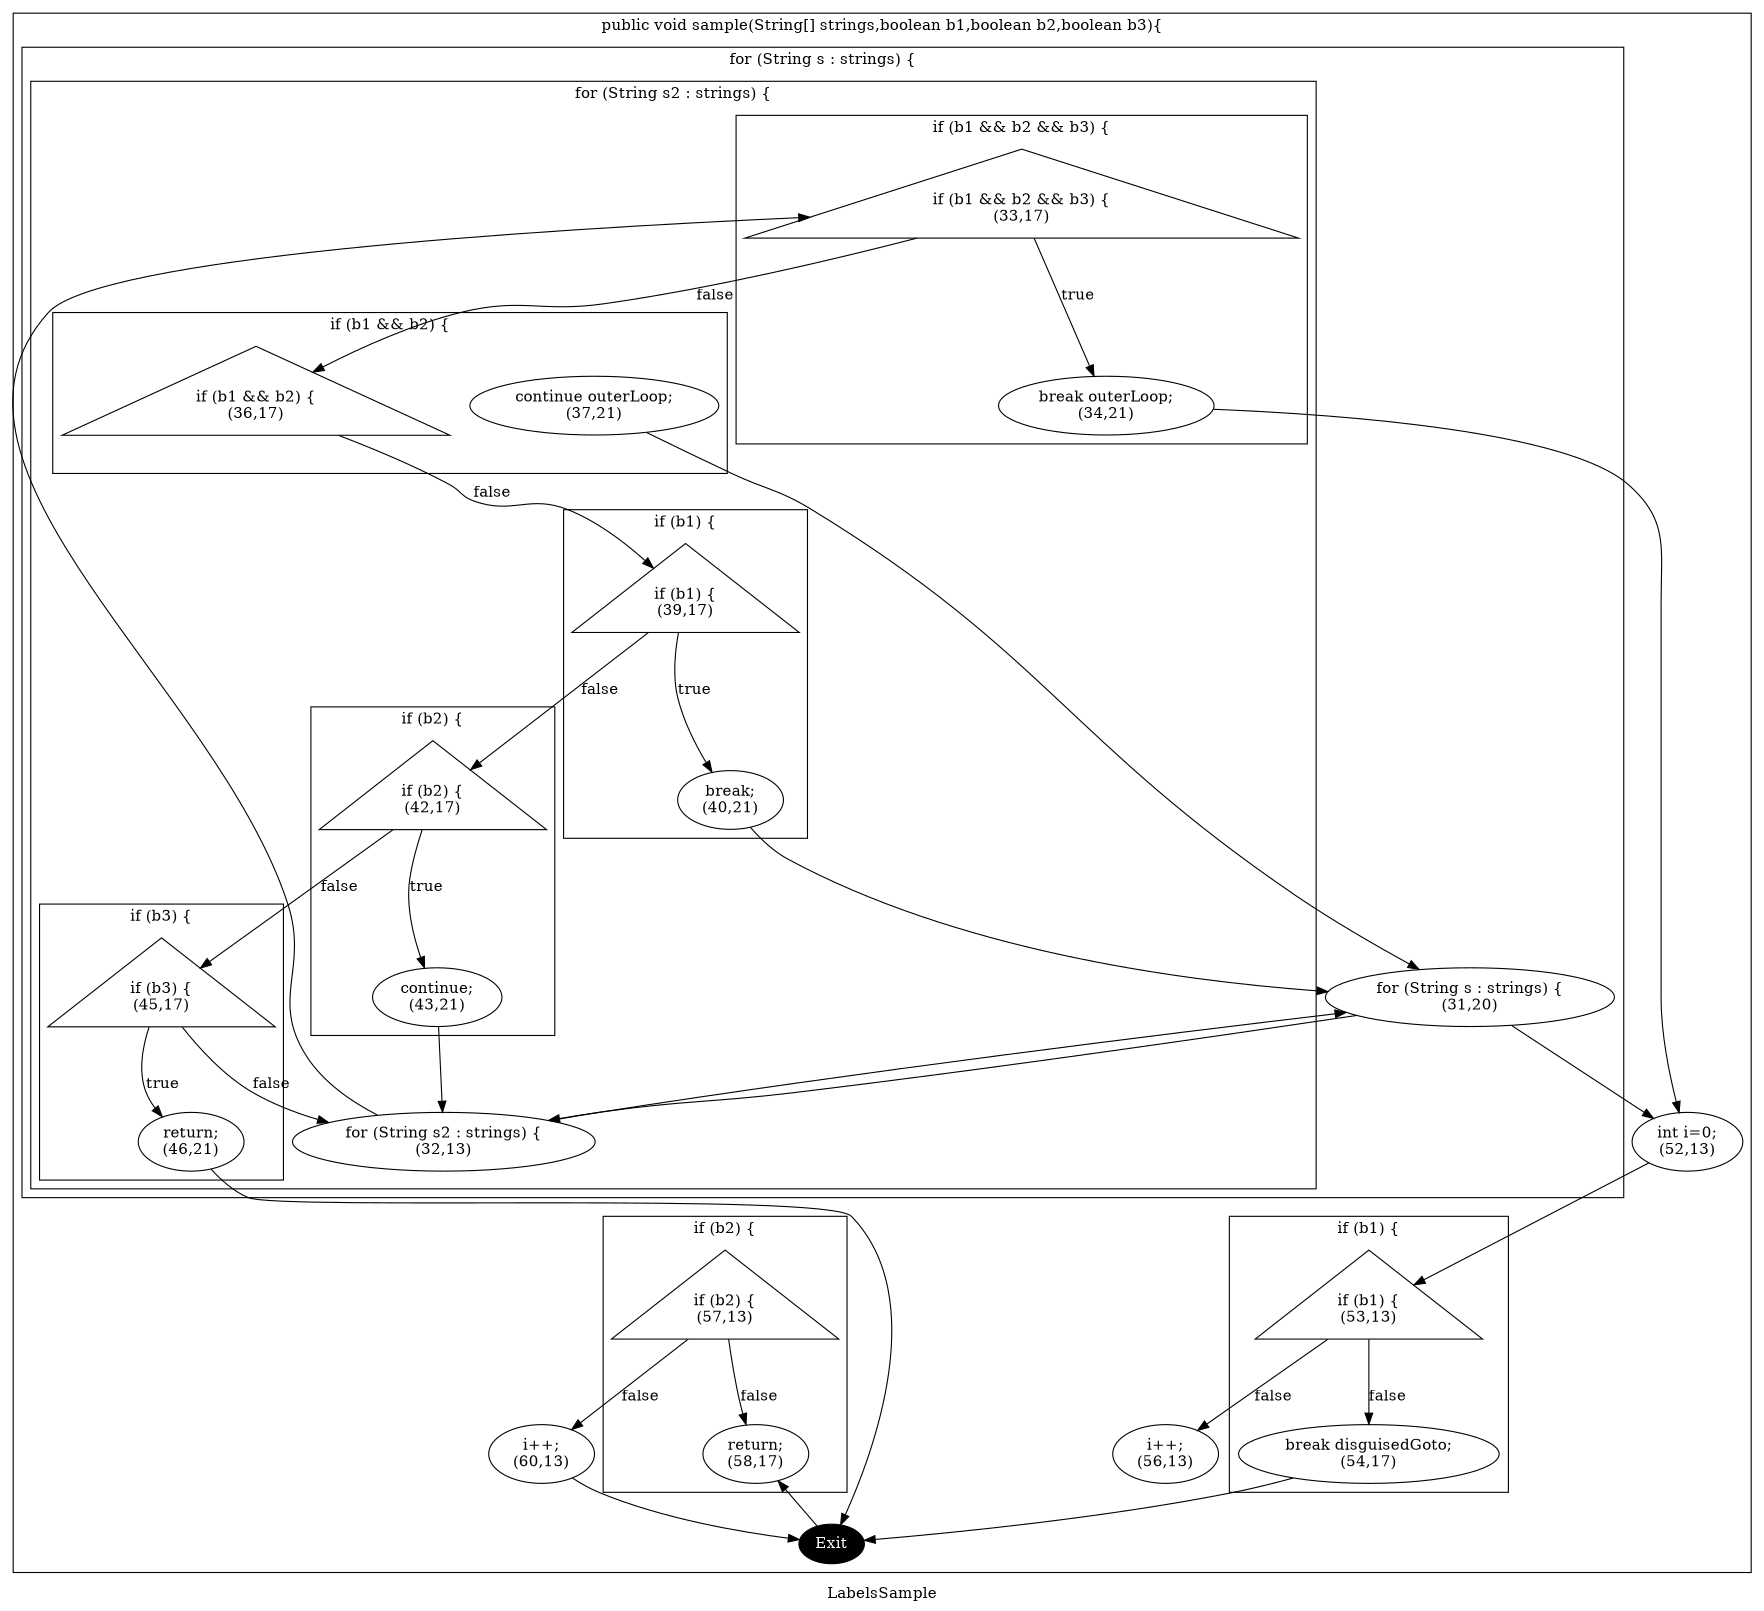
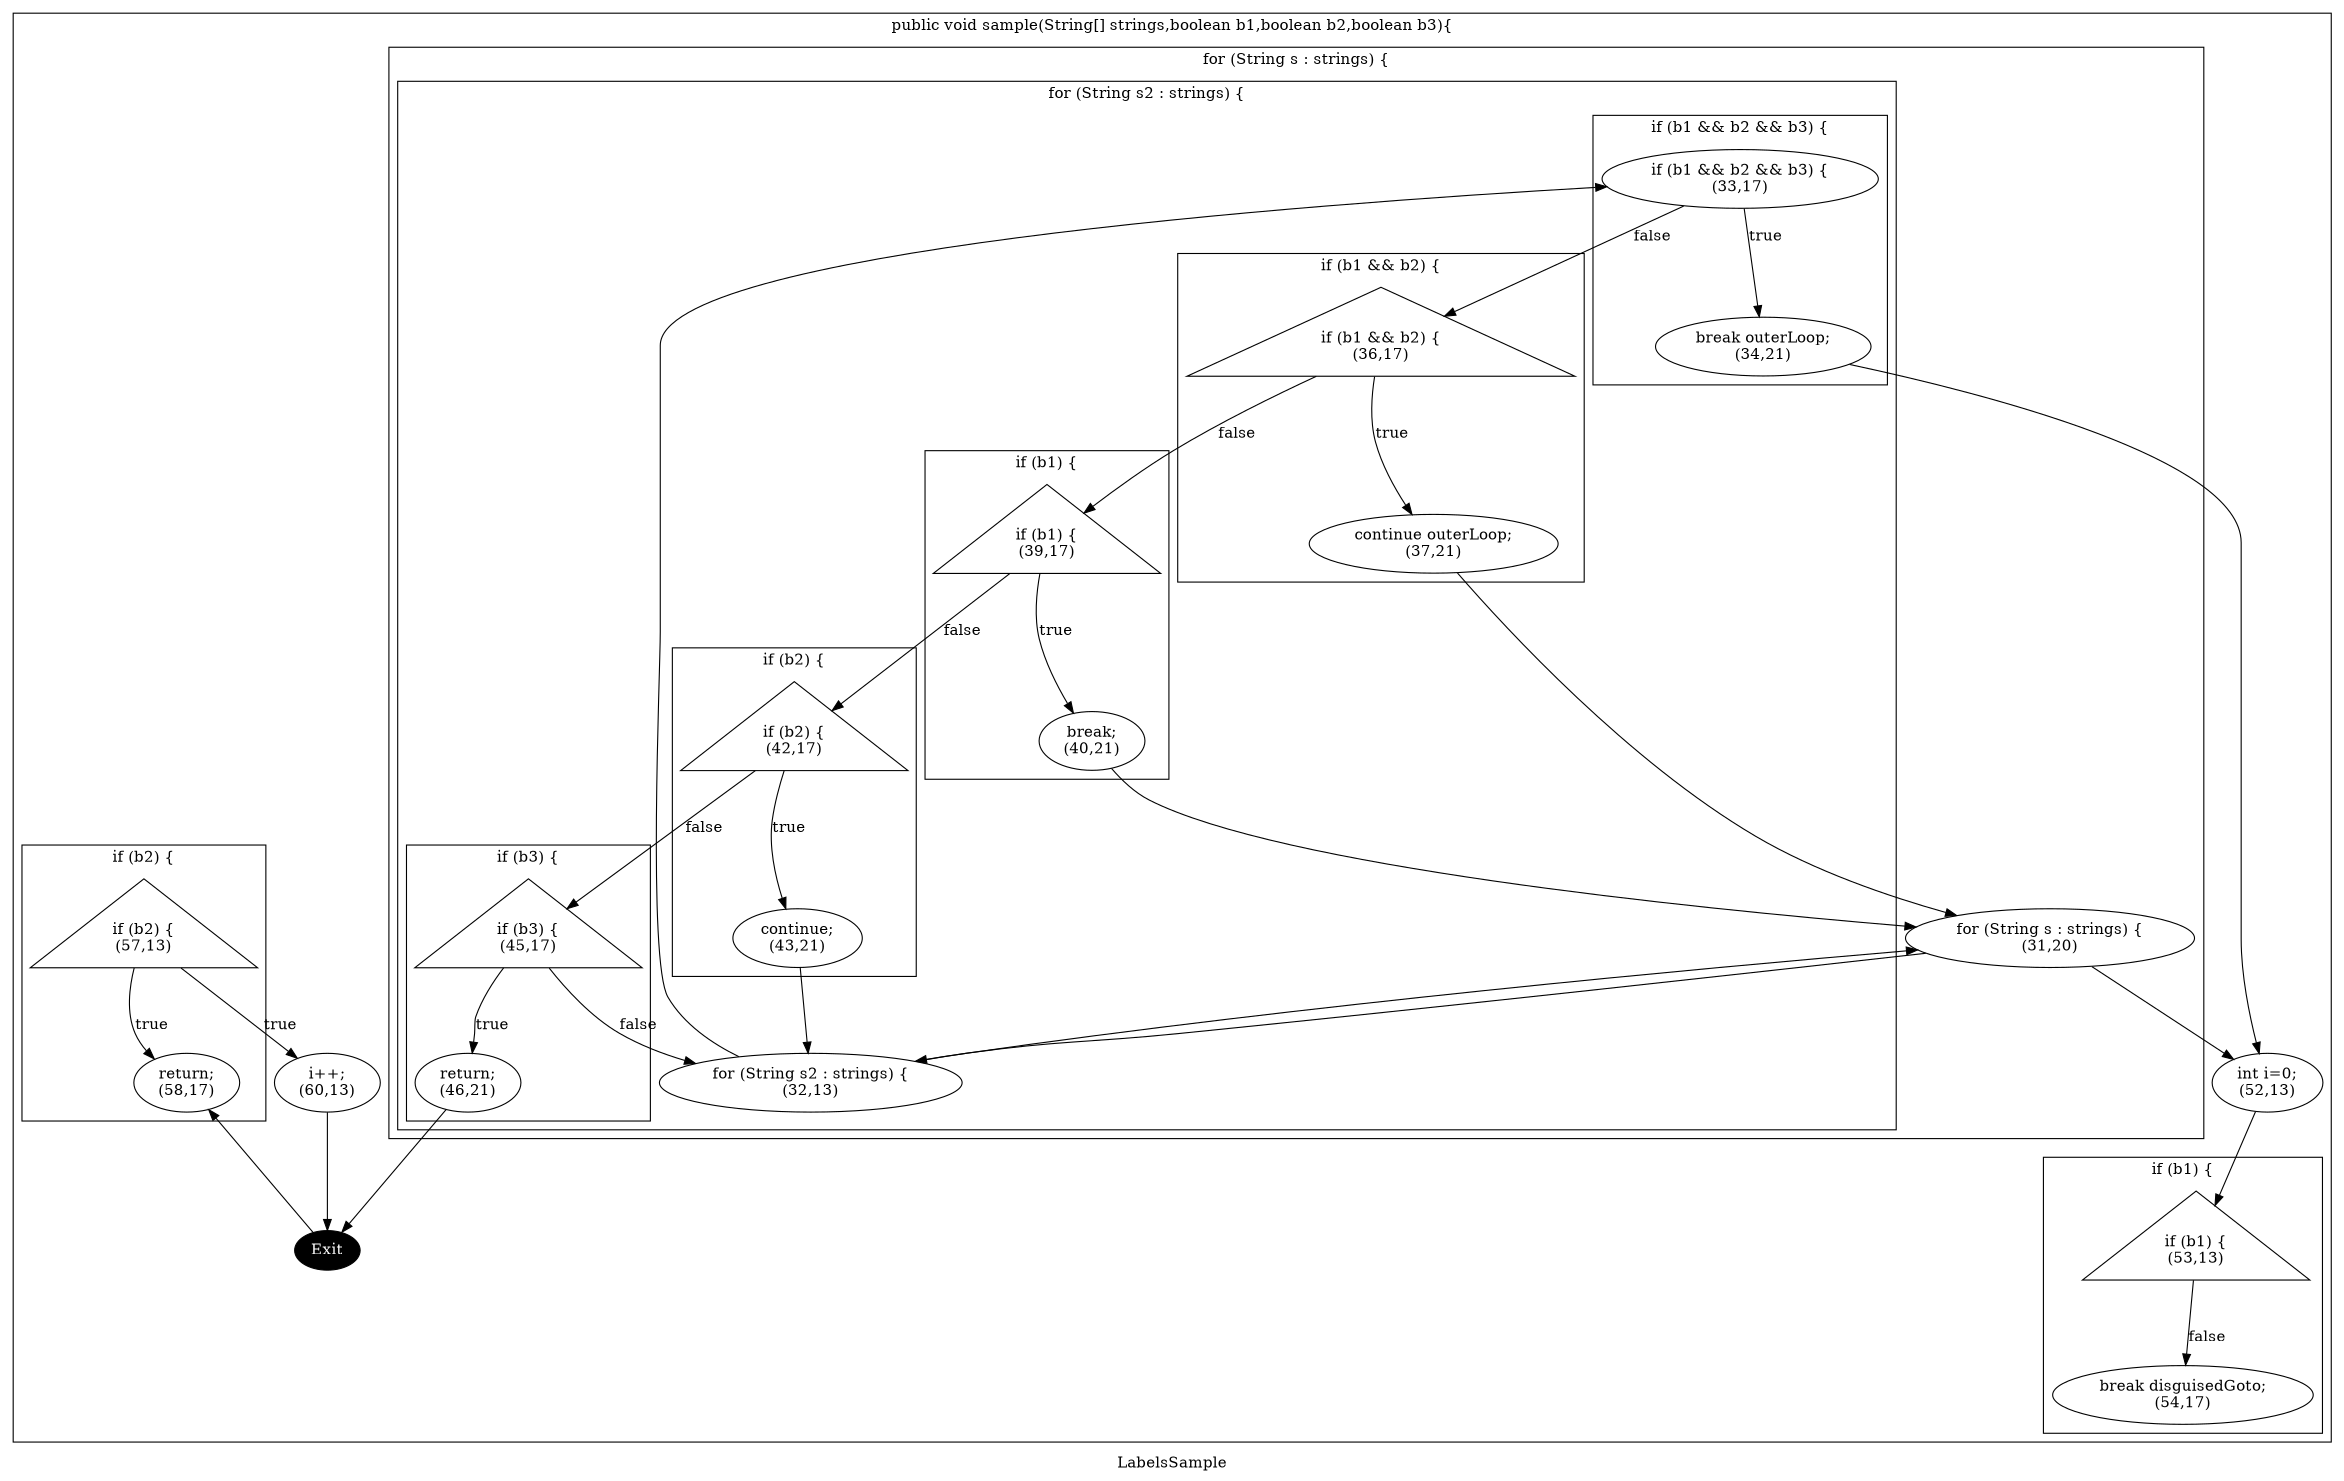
node "if (b1 && b2 && b3) { (33,17)": shape triangle -> ellipse
edge "if (b1 && b2) { (36,17)" -> "continue outerLoop; (37,21)": added, label "true"
edge "if (b2) { (57,13)" -> "i++; (60,13)": label "false" -> "true"
edge "if (b2) { (57,13)" -> "return; (58,17)": label "false" -> "true"
node "i++; (56,13)": removed
edge "break disguisedGoto; (54,17)" -> "Exit": removed
